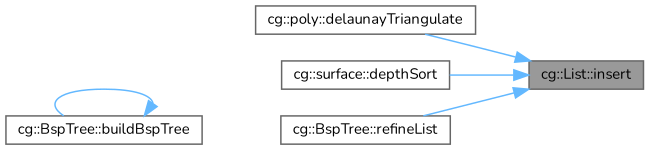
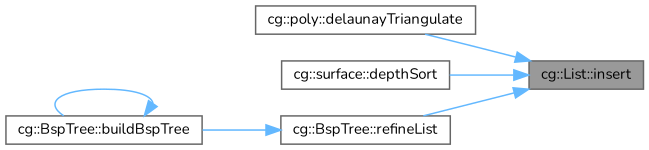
edge "cg::BspTree::buildBspTree" -> "cg::BspTree::refineList": added
